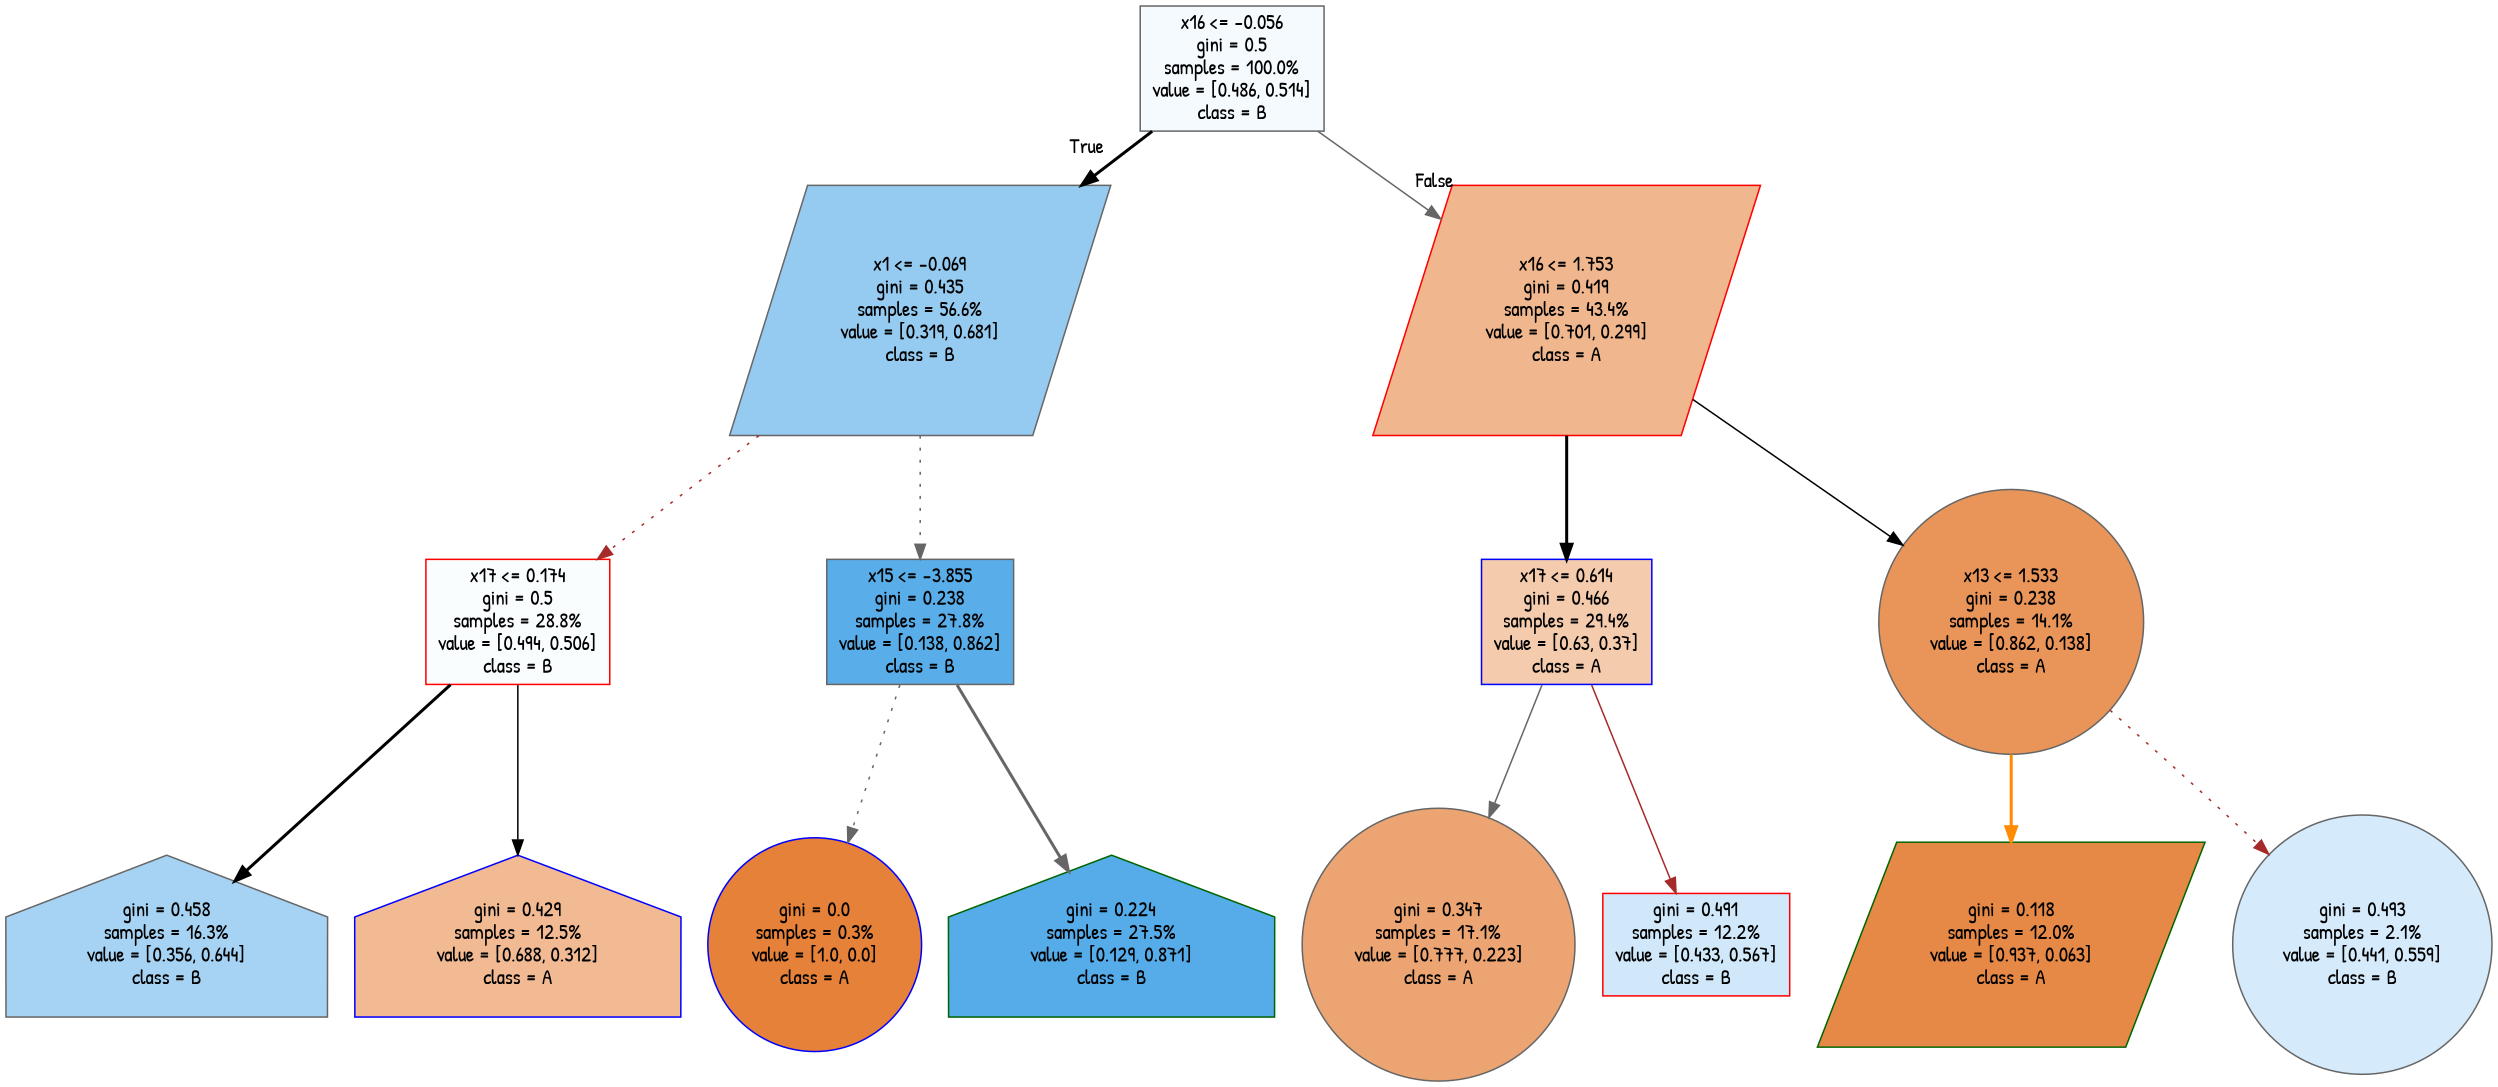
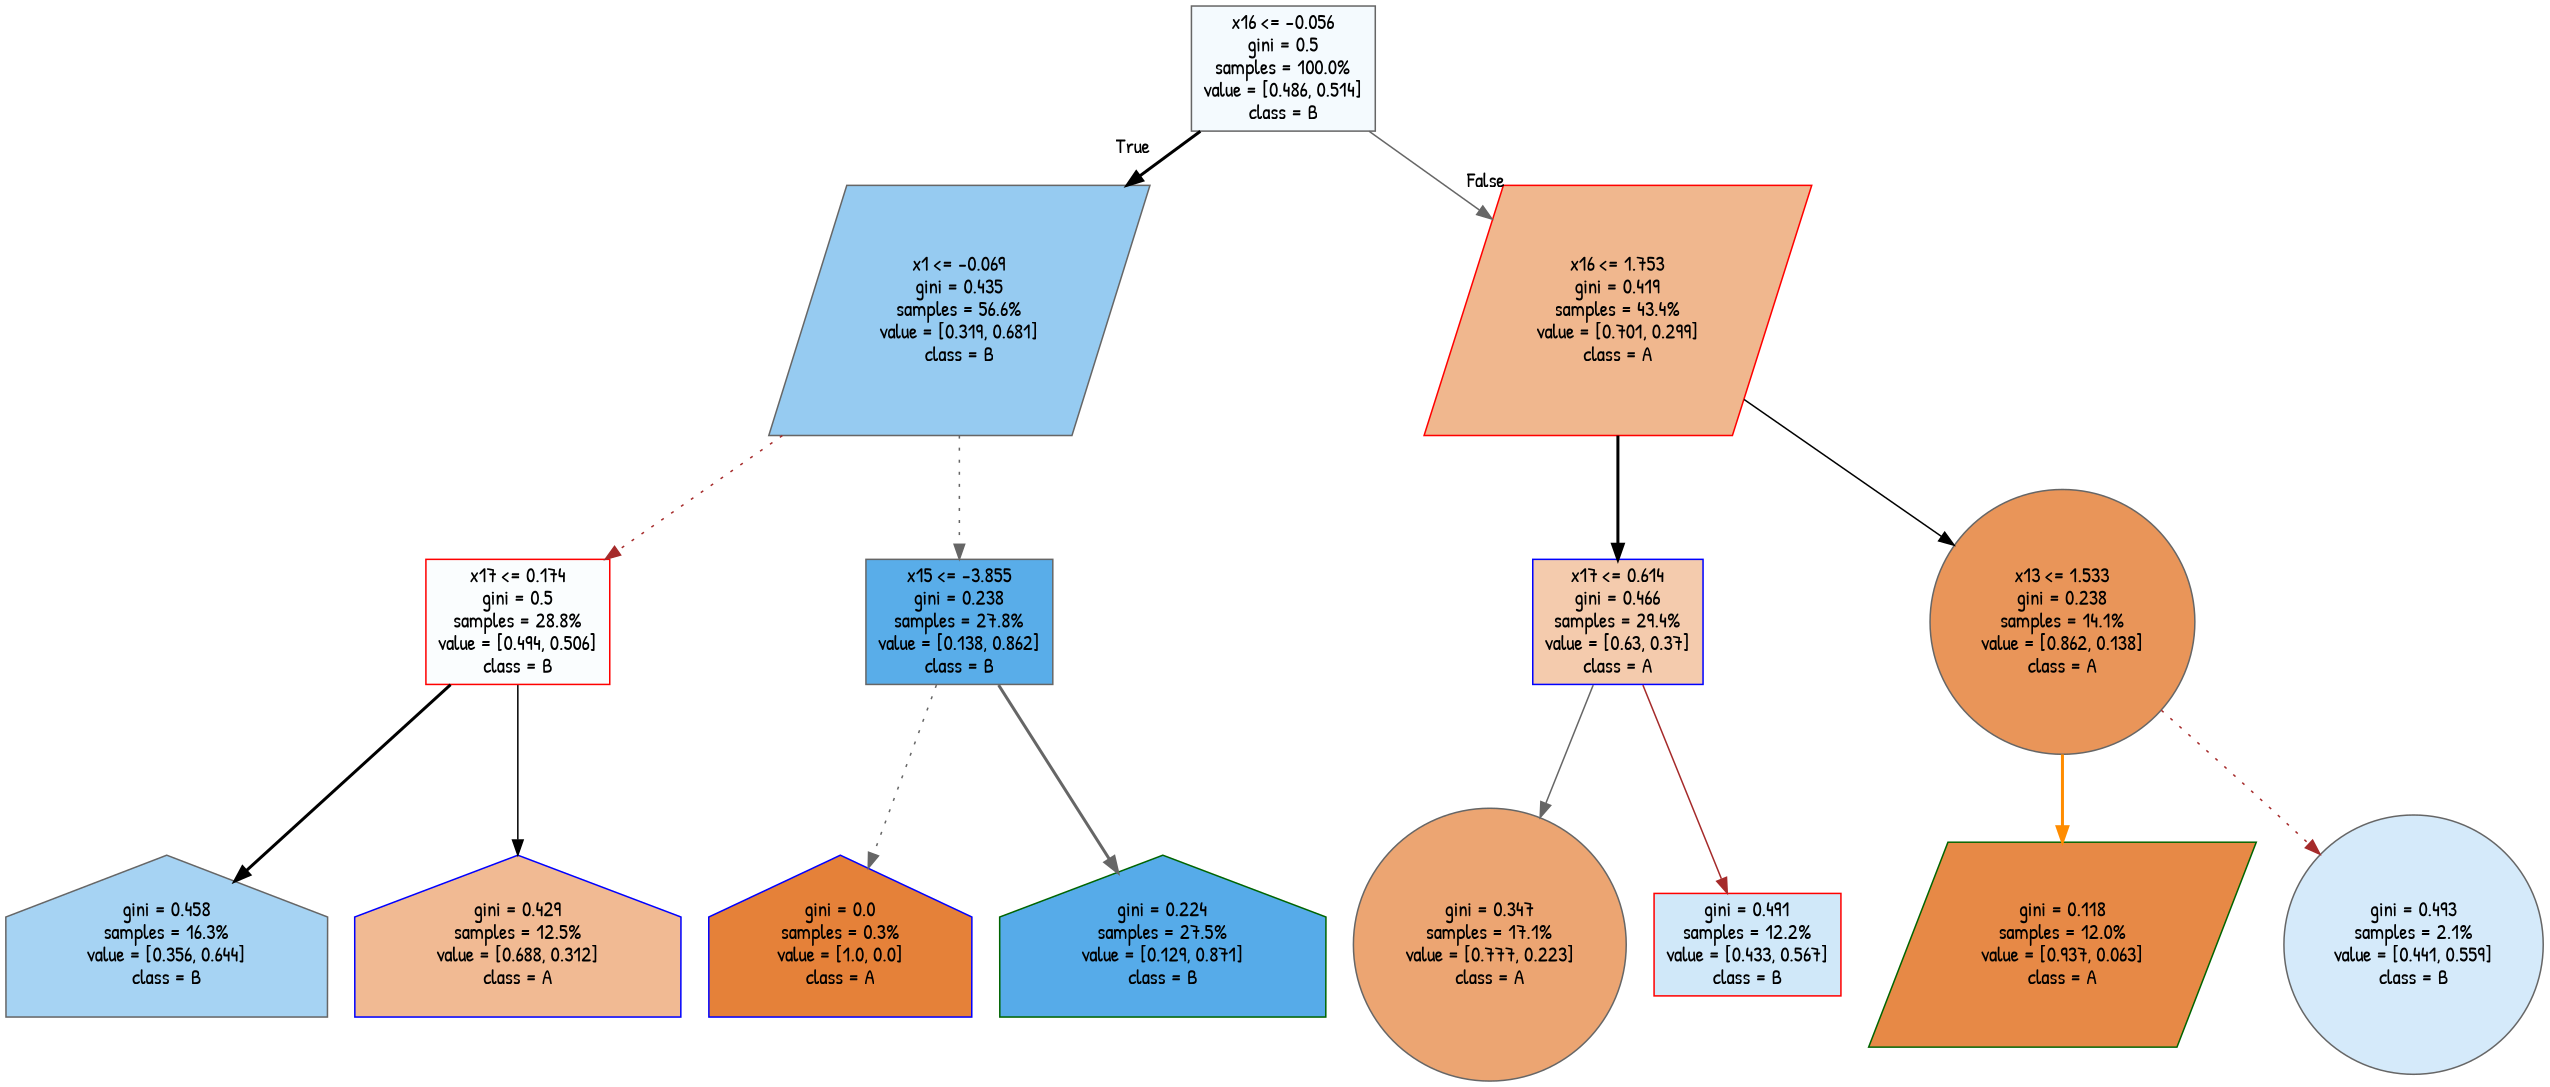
node "gini = 0.0 samples = 0.3% value = [1.0, 0.0] class = A": shape circle -> house
